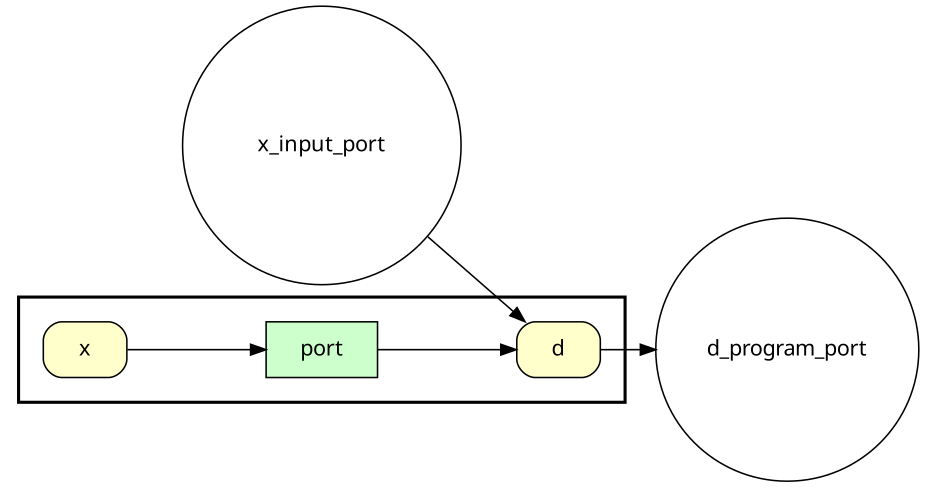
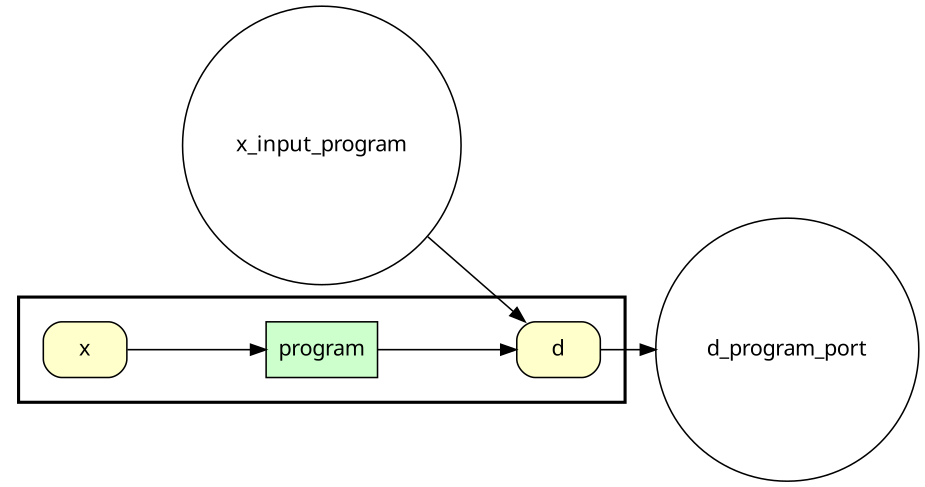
node "x_input_port": label "x_input_port" -> "x_input_program"
node "port": label "port" -> "program"
